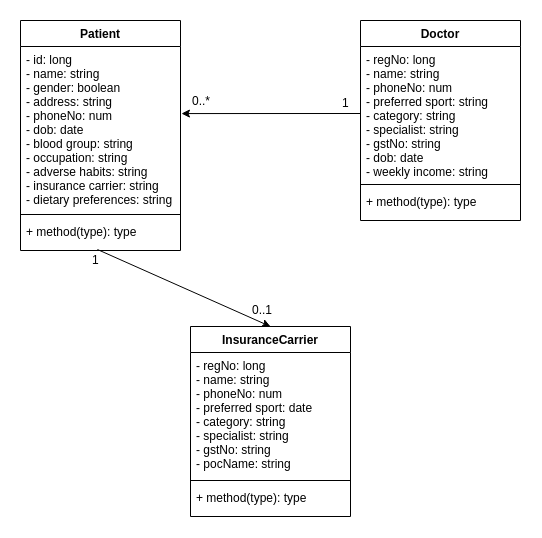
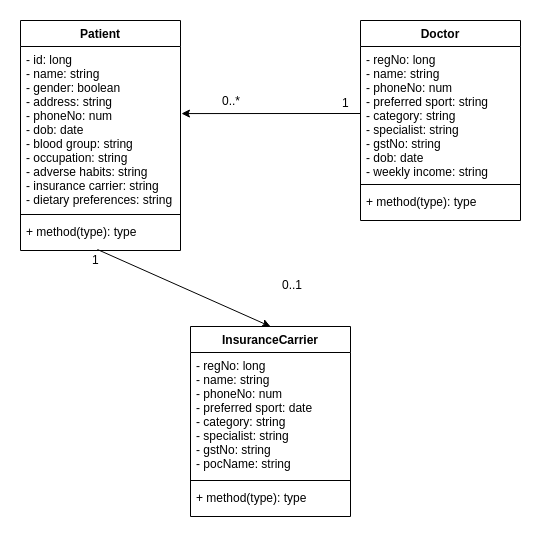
node "0..*": moved (206, 102) -> (236, 102)
node "0..1": moved (271, 311) -> (301, 286)
